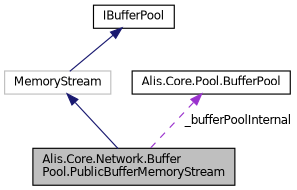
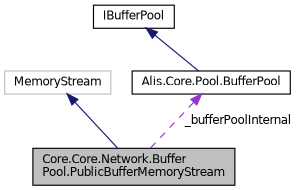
edge "MemoryStream" -> "IBufferPool": now "Alis.Core.Pool.BufferPool" -> "IBufferPool"
node "Alis.Core.Network.Buffer Pool.PublicBufferMemoryStream": label "Alis.Core.Network.Buffer Pool.PublicBufferMemoryStream" -> "Core.Core.Network.Buffer Pool.PublicBufferMemoryStream"
